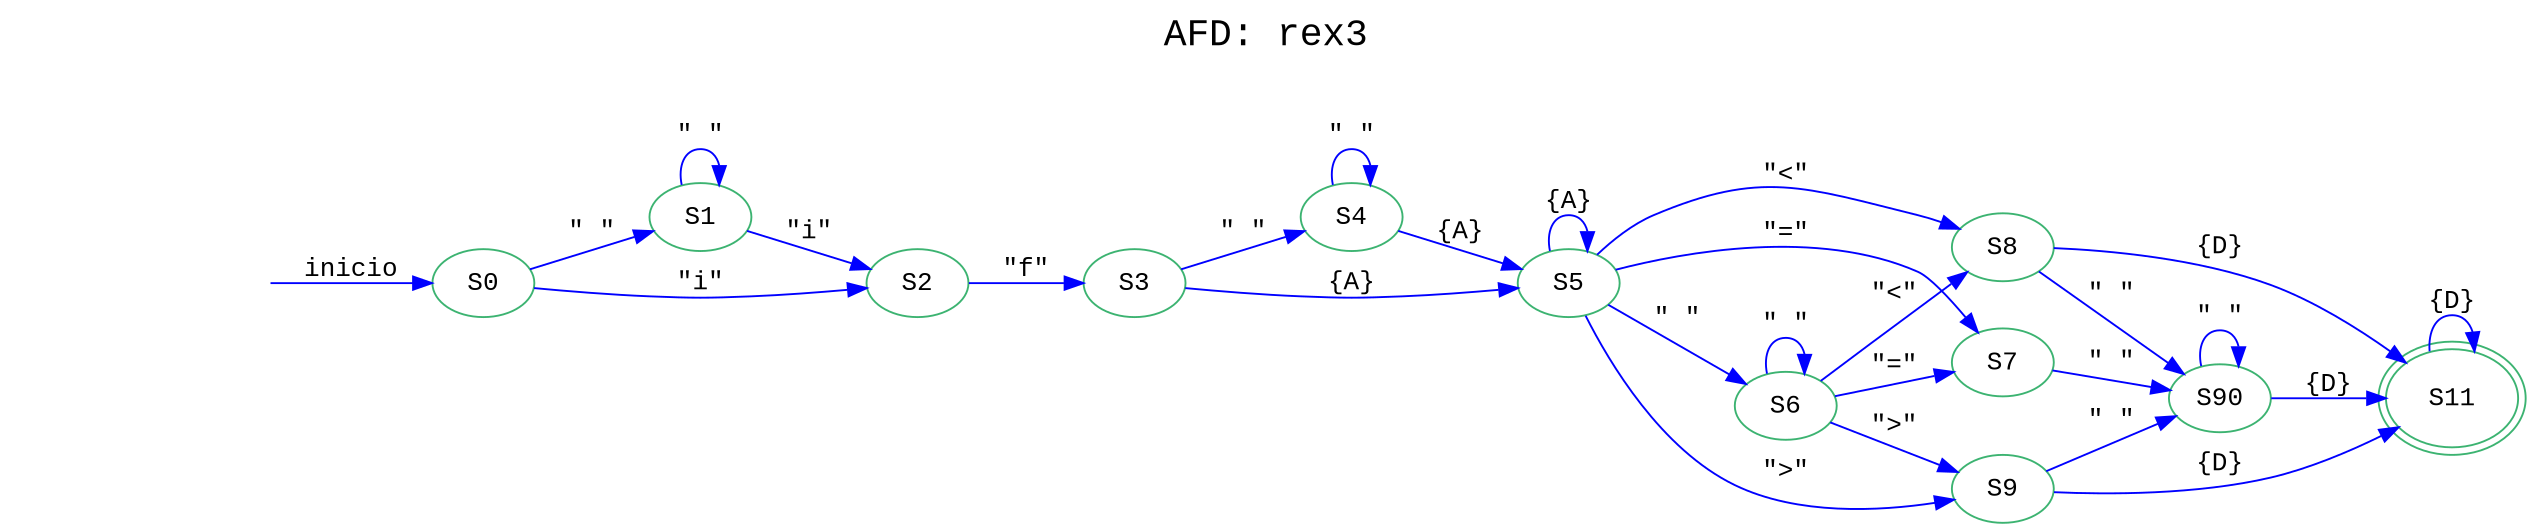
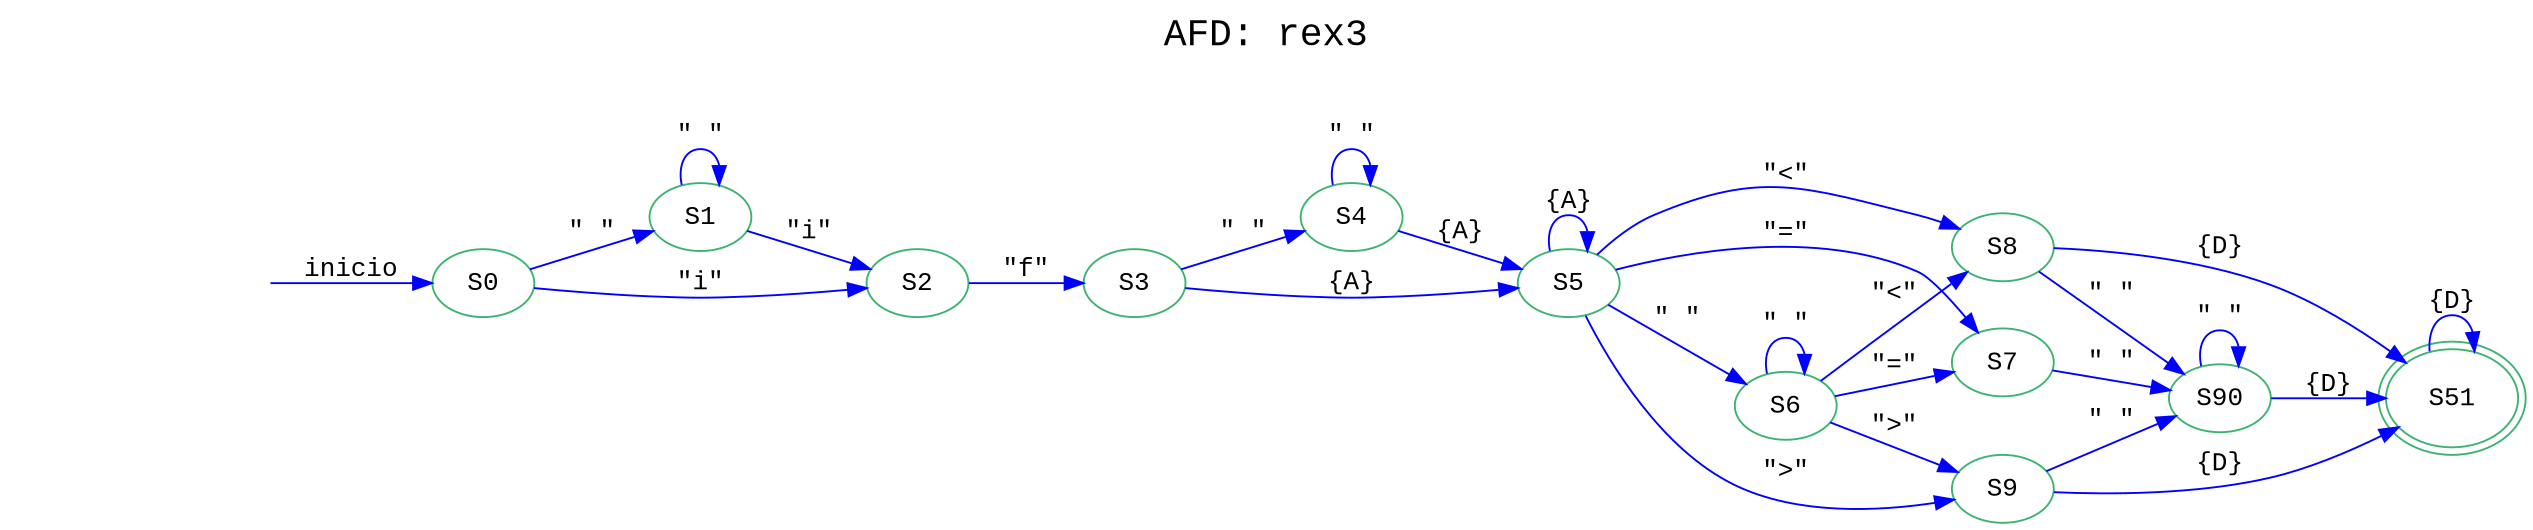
node "S11": label "S11" -> "S51"
